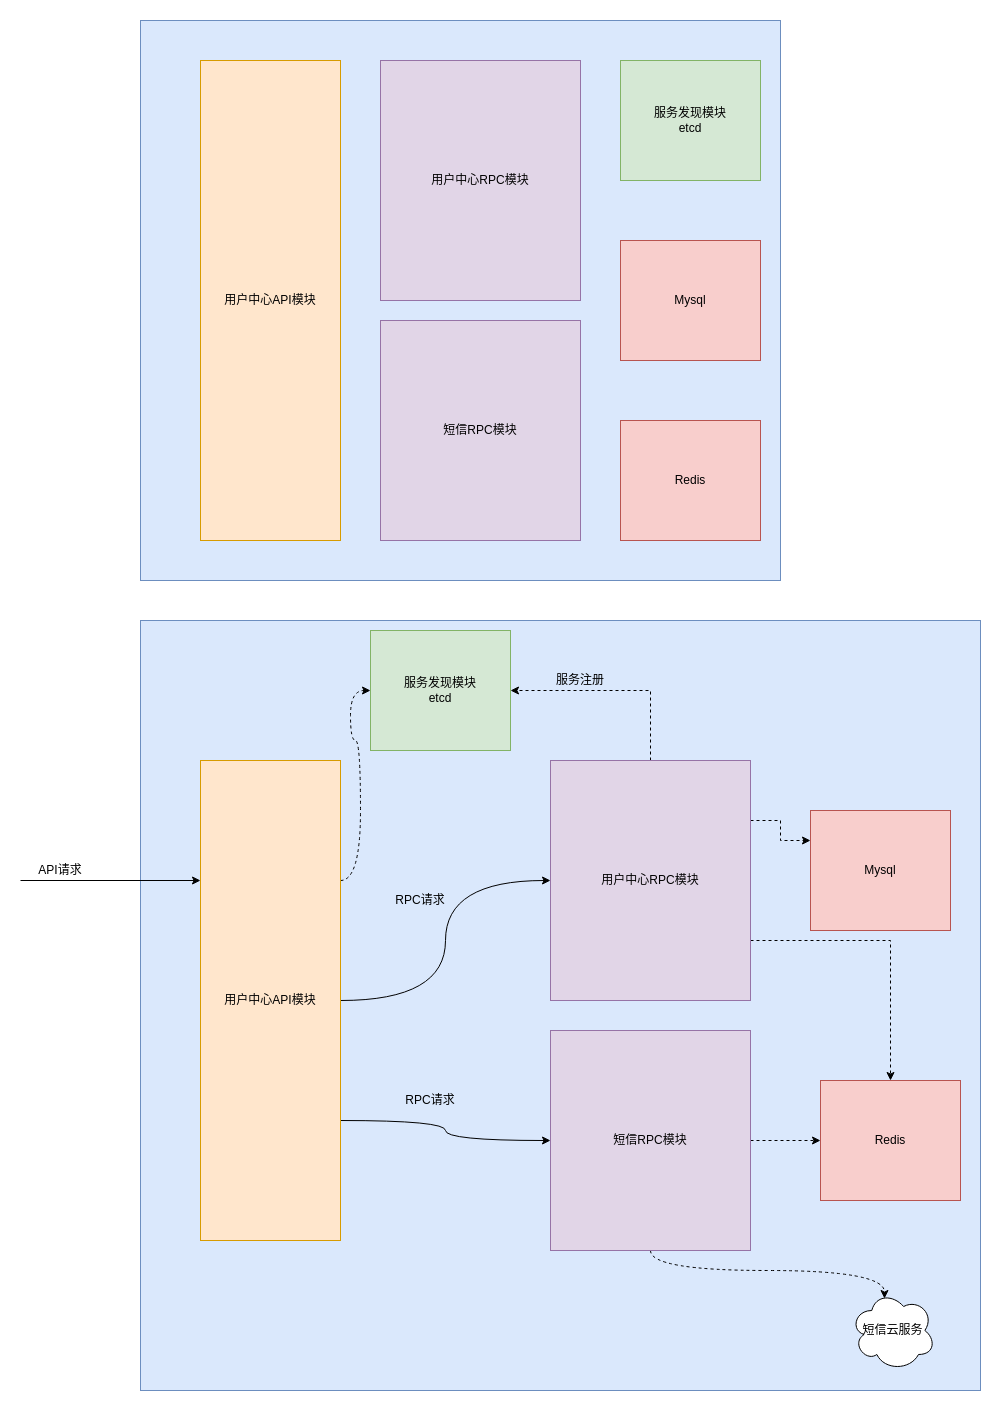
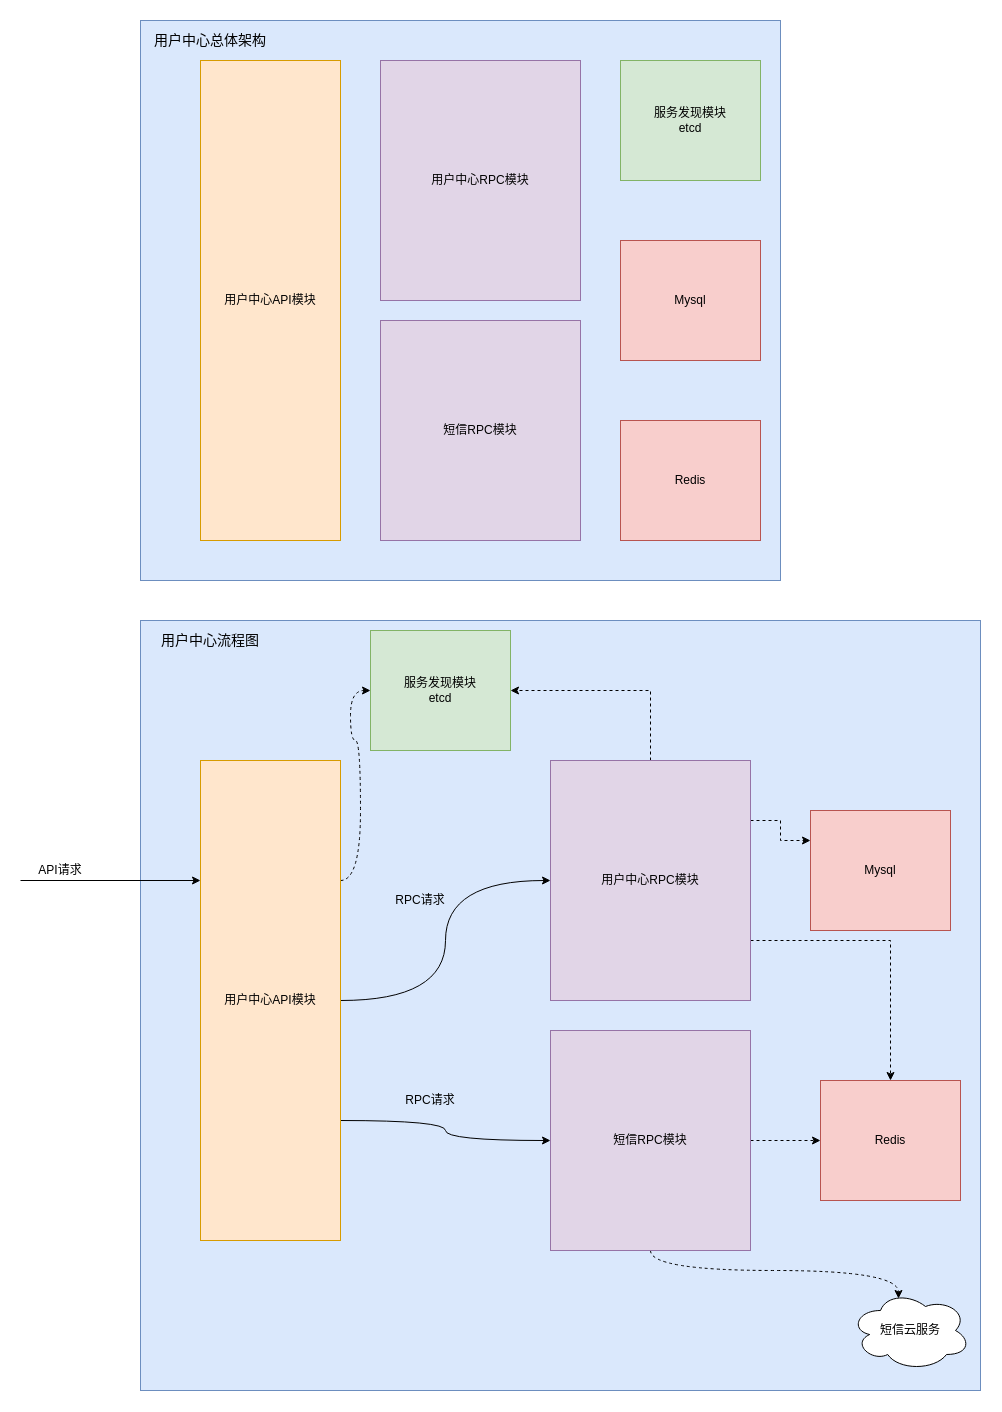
node "用户中心总体架构": added
node "用户中心流程图": added
node "服务注册": removed
node "短信云服务": size 85x80 -> 120x80
